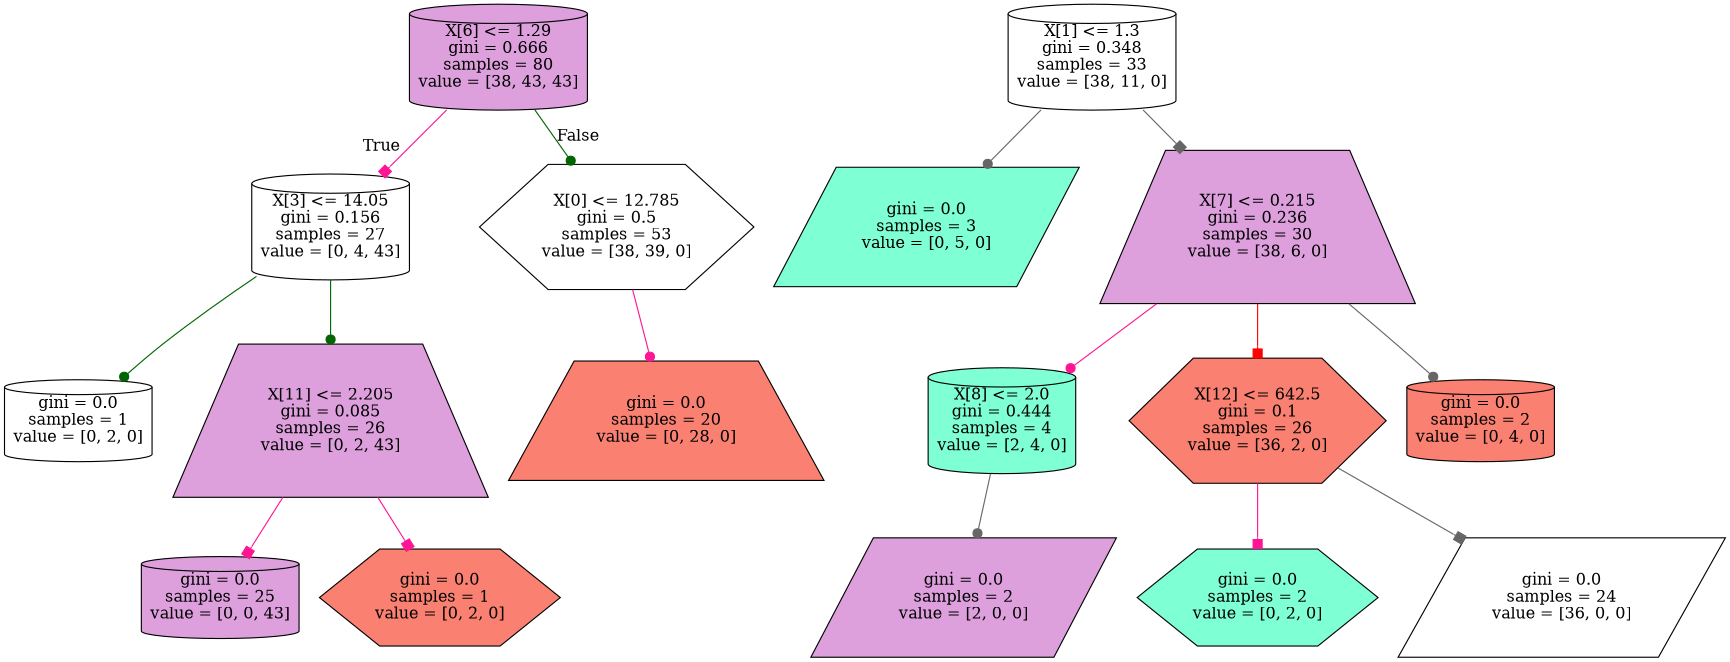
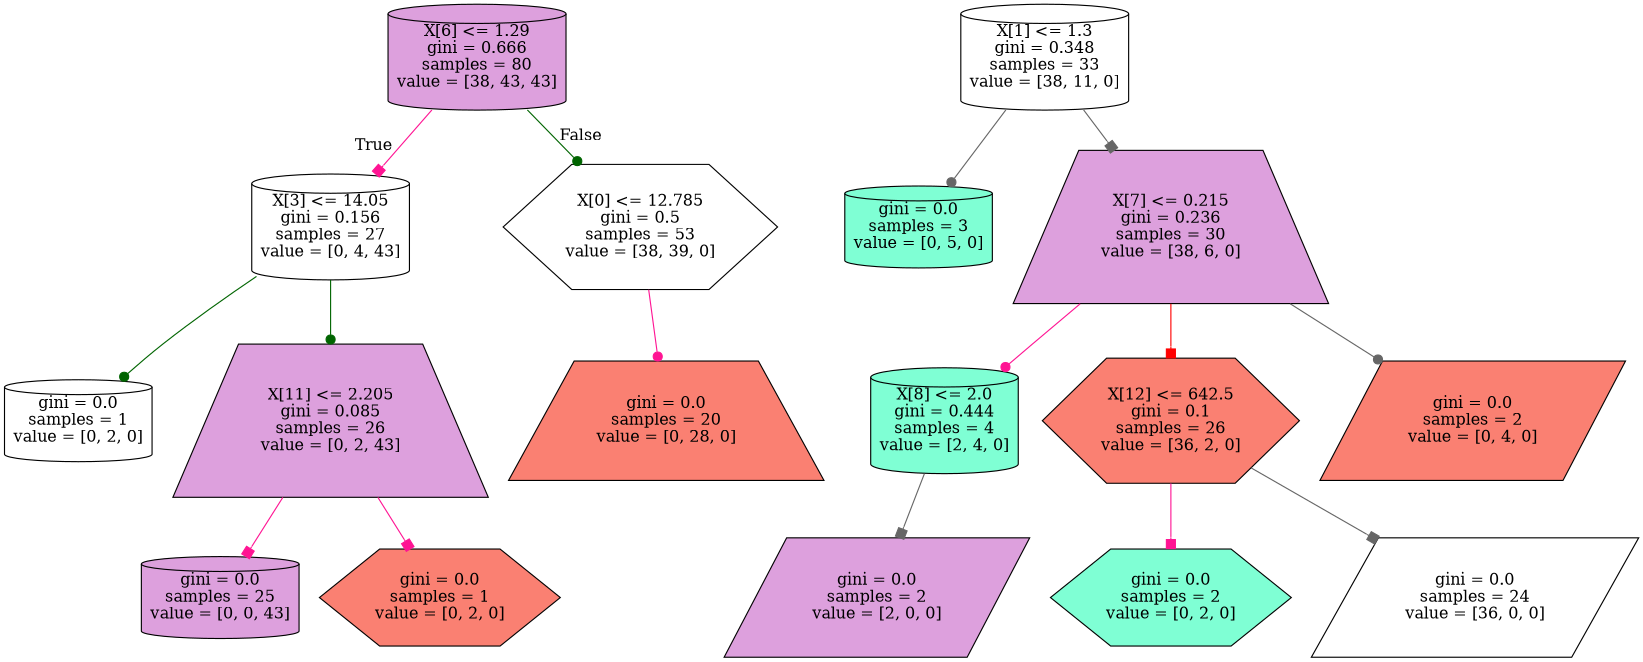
node "gini = 0.0 samples = 3 value = [0, 5, 0]": shape parallelogram -> cylinder
node "gini = 0.0 samples = 2 value = [0, 4, 0]": shape cylinder -> parallelogram
edge "X[8] <= 2.0 gini = 0.444 samples = 4 value = [2, 4, 0]" -> "gini = 0.0 samples = 2 value = [2, 0, 0]": arrowhead dot -> box
